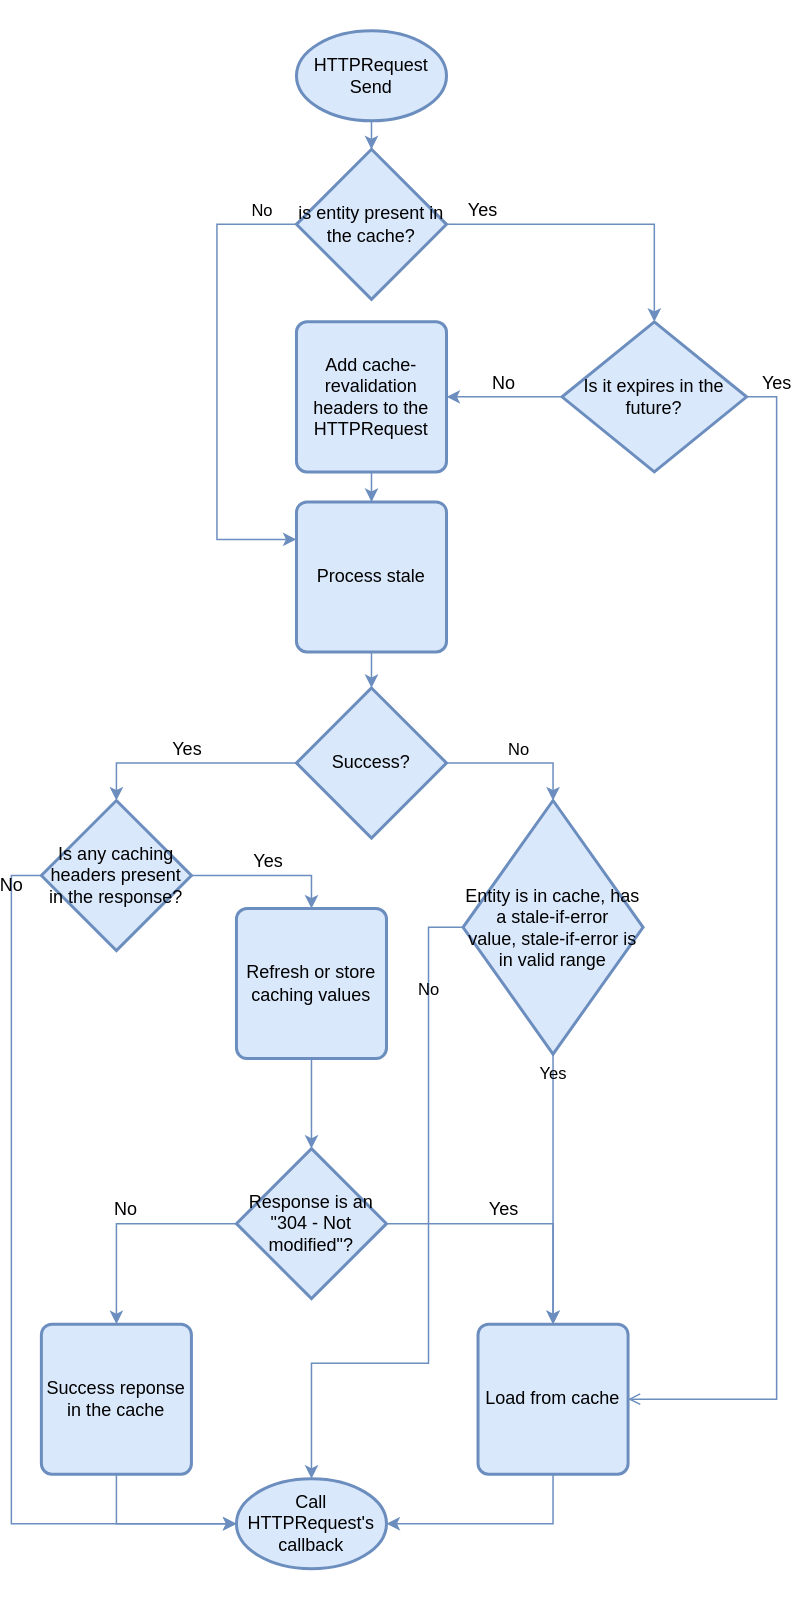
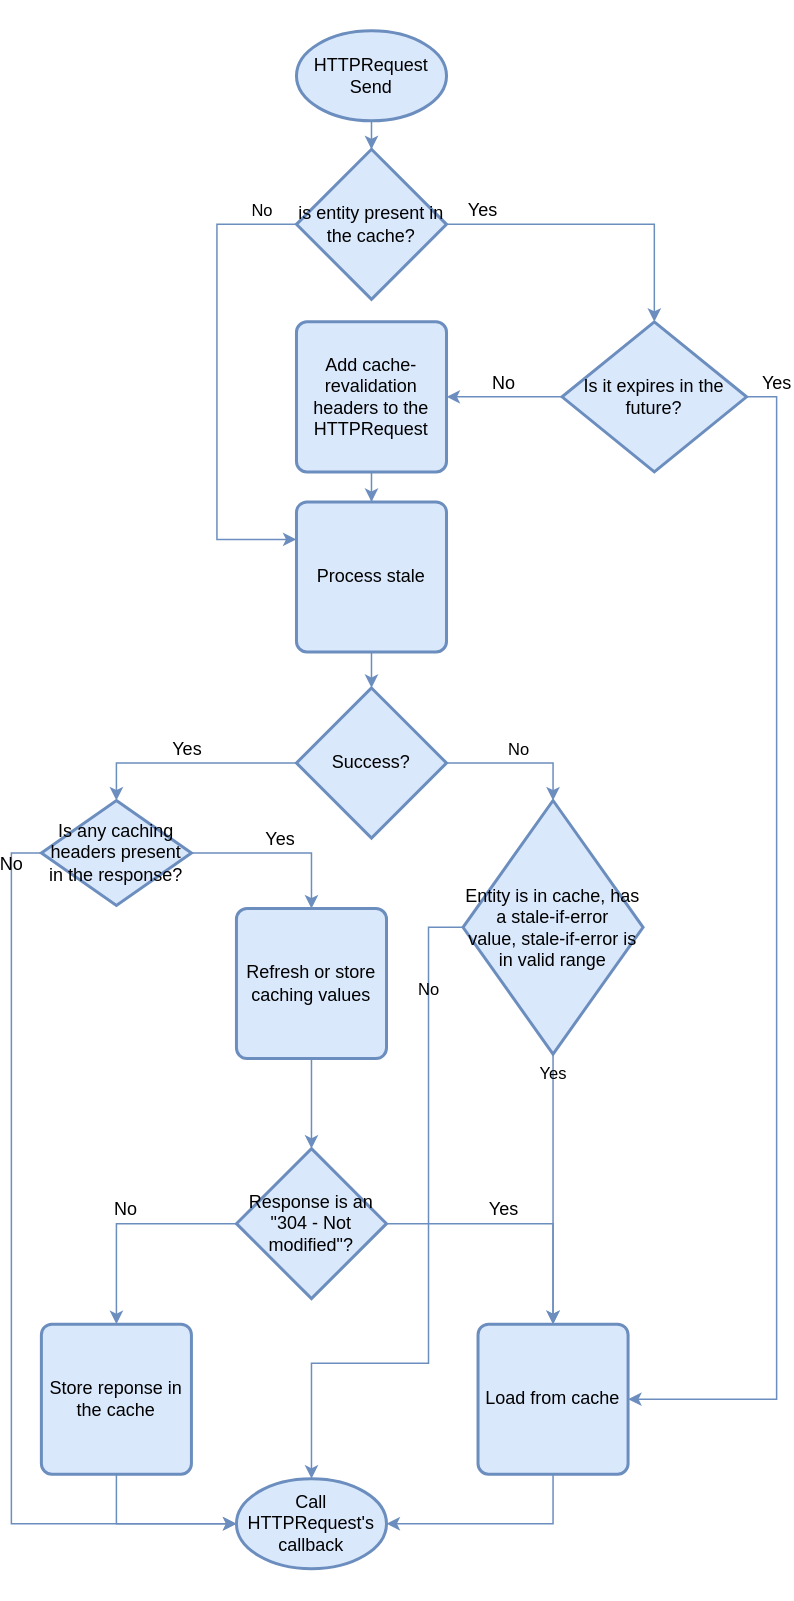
node "Is any caching headers present in the response?": size 150x150 -> 150x105
node "Success reponse in the cache": label "Success reponse in the cache" -> "Store reponse in the cache"
edge "Is it expires in the future?" -> "Load from cache": arrowhead open -> classic
